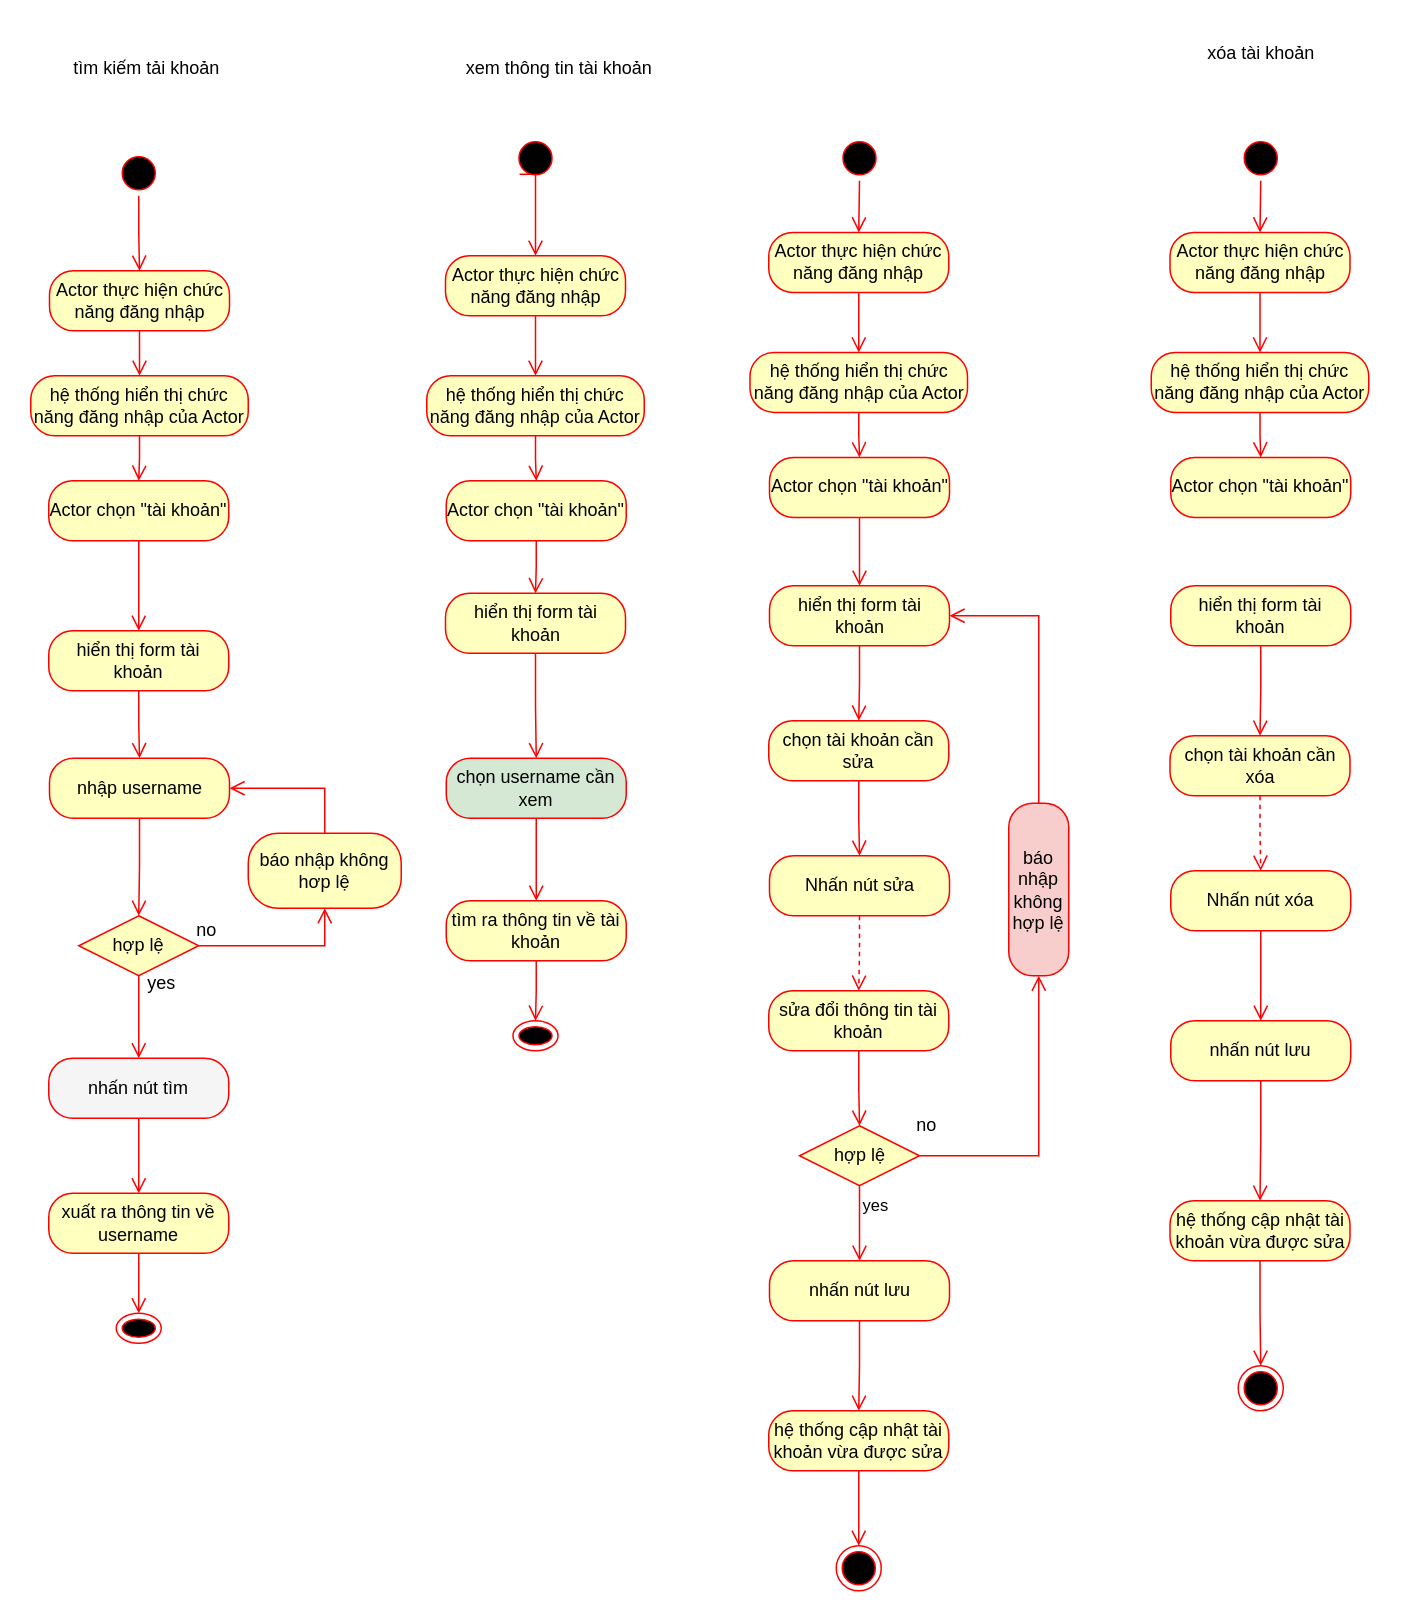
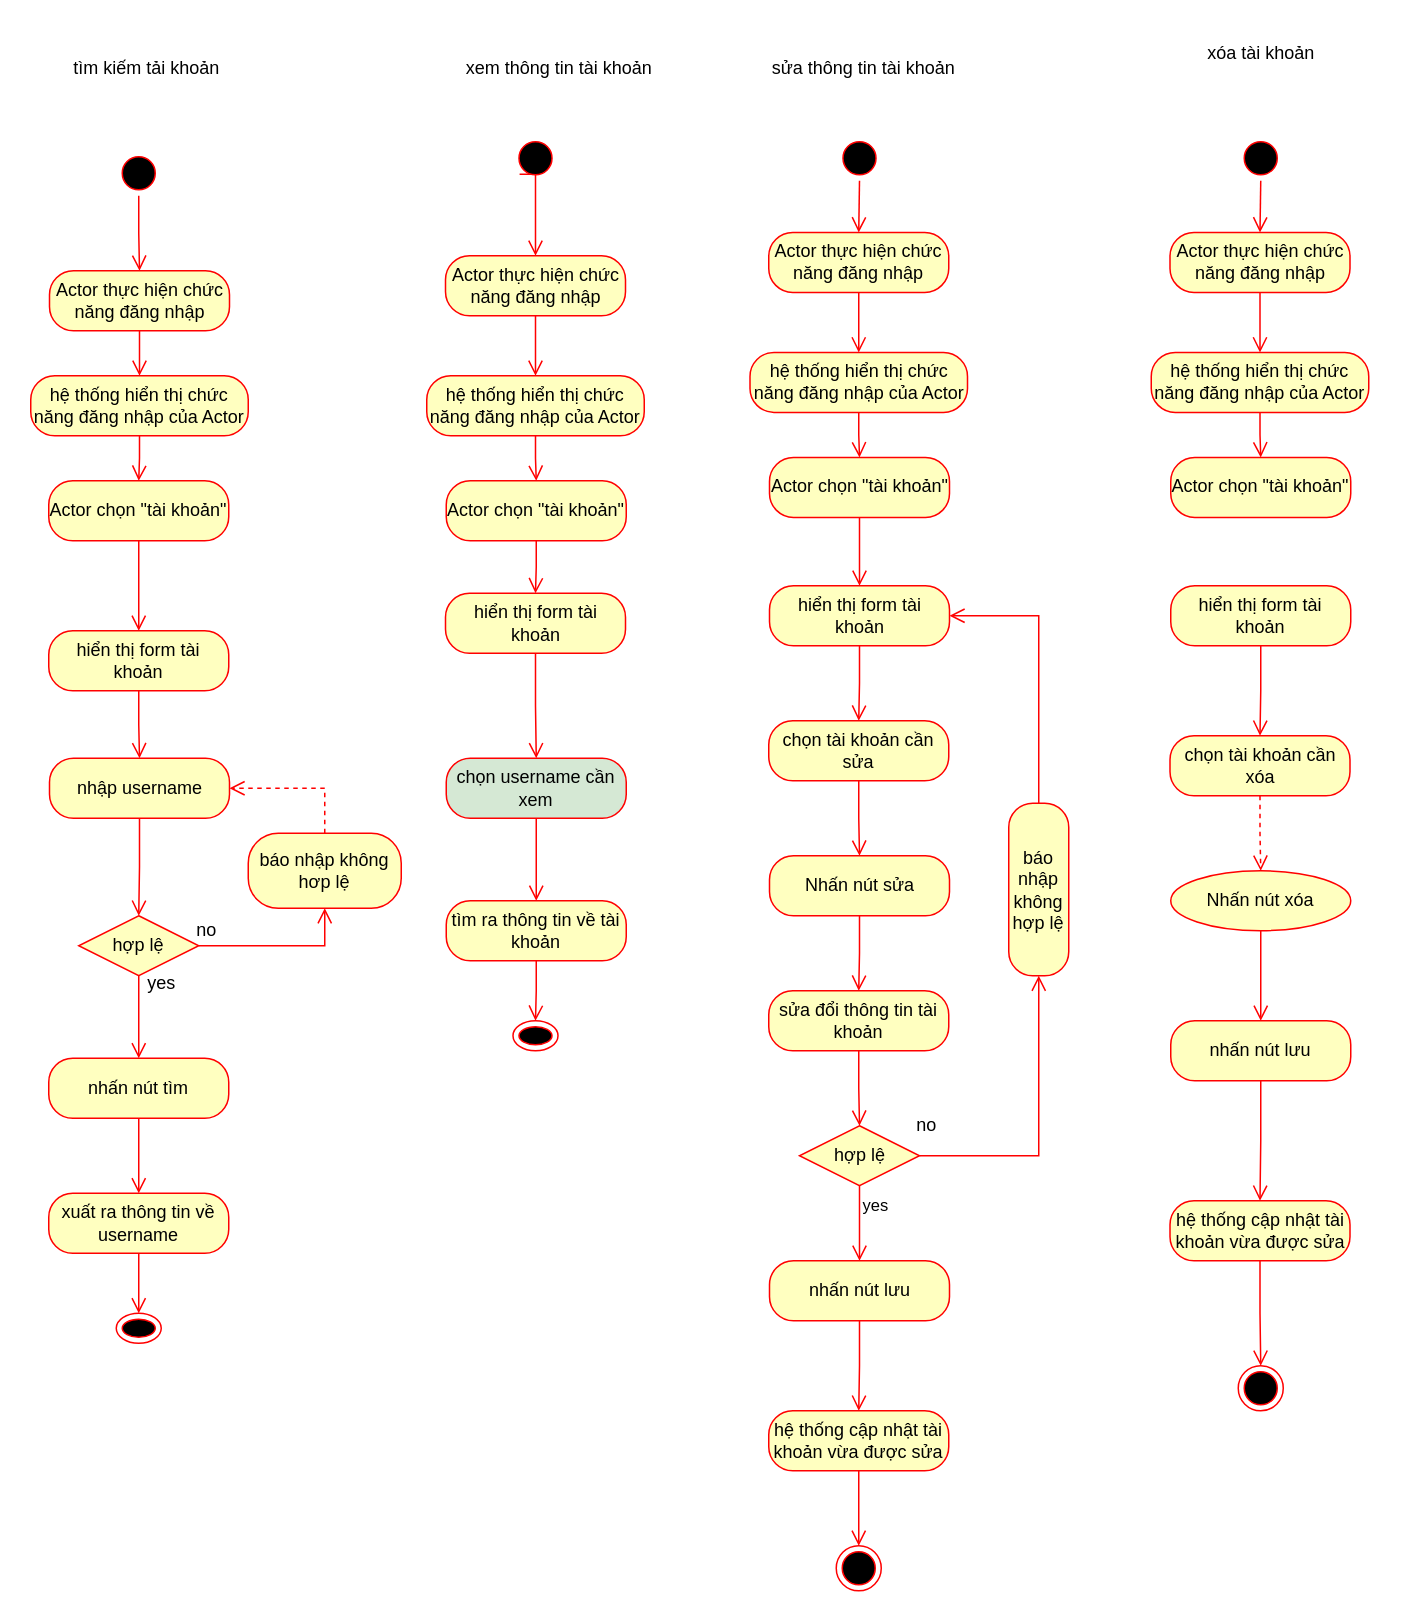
node "sửa thông tin tài khoản": added
edge "báo nhập không hơp lệ" -> "nhập username": style solid -> dashed
node "báo nhập không hợp lệ": fillcolor #f8cecc -> #ffffc0
node "Nhấn nút xóa": shape rounded rectangle -> ellipse
edge "Nhấn nút sửa" -> "sửa đổi thông tin tài khoản": style dashed -> solid
node "nhấn nút tìm": fillcolor #f5f5f5 -> #ffffc0
